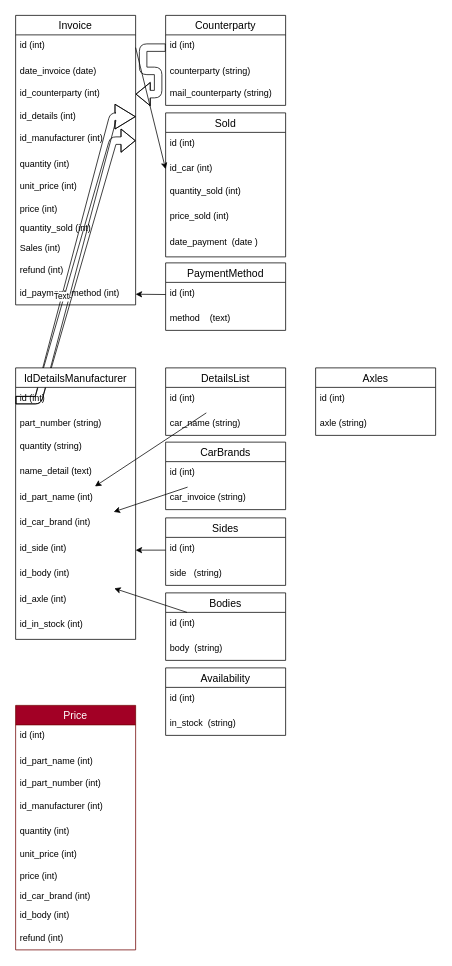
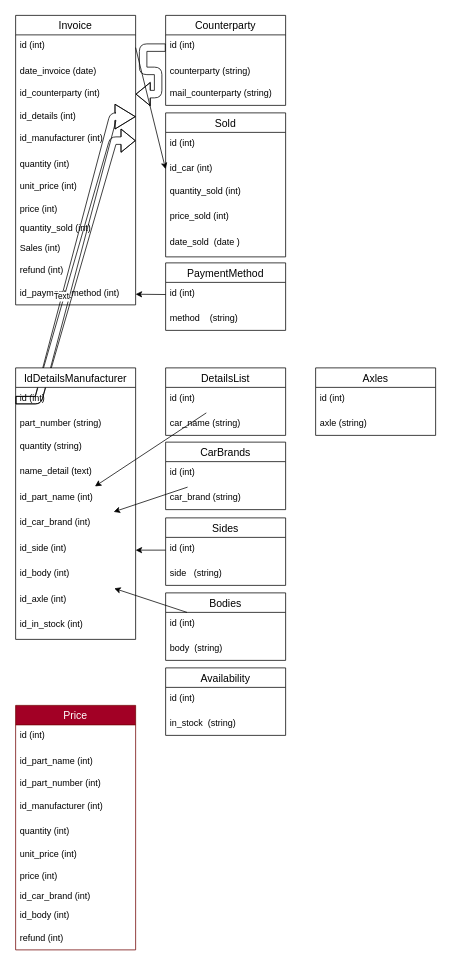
node "date_payment (date )": label "date_payment (date )" -> "date_sold (date )"
node "method (text)": label "method (text)" -> "method (string)"
node "car_invoice (string)": label "car_invoice (string)" -> "car_brand (string)"
